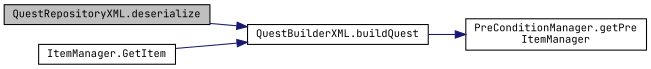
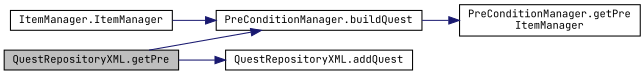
node "QuestRepositoryXML.deserialize": label "QuestRepositoryXML.deserialize" -> "QuestRepositoryXML.getPre"
node "QuestBuilderXML.buildQuest": label "QuestBuilderXML.buildQuest" -> "PreConditionManager.buildQuest"
node "ItemManager.GetItem": label "ItemManager.GetItem" -> "ItemManager.ItemManager"
node "QuestRepositoryXML.addQuest": added
